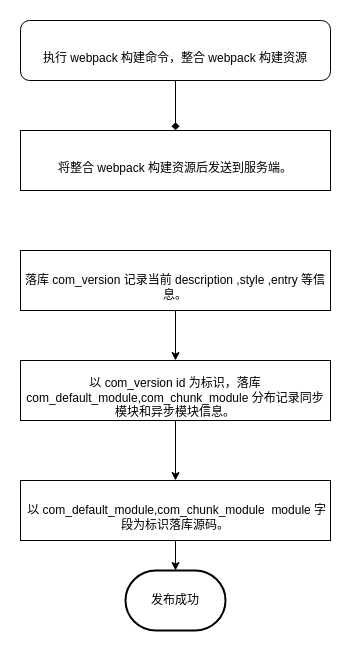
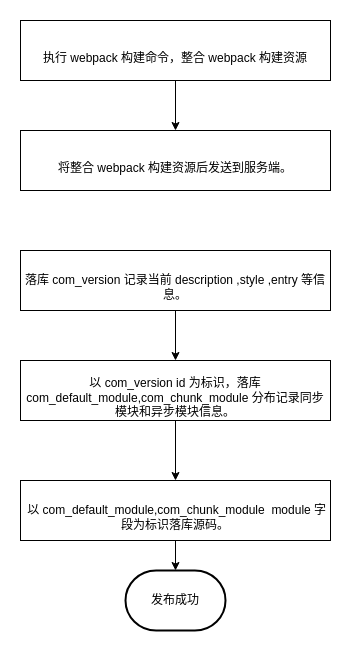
node "执行 webpack 构建命令，整合 webpack 构建资源": shape rounded rectangle -> rectangle
edge "执行 webpack 构建命令，整合 webpack 构建资源" -> "将整合 webpack 构建资源后发送到服务端。": arrowhead diamond -> classic
